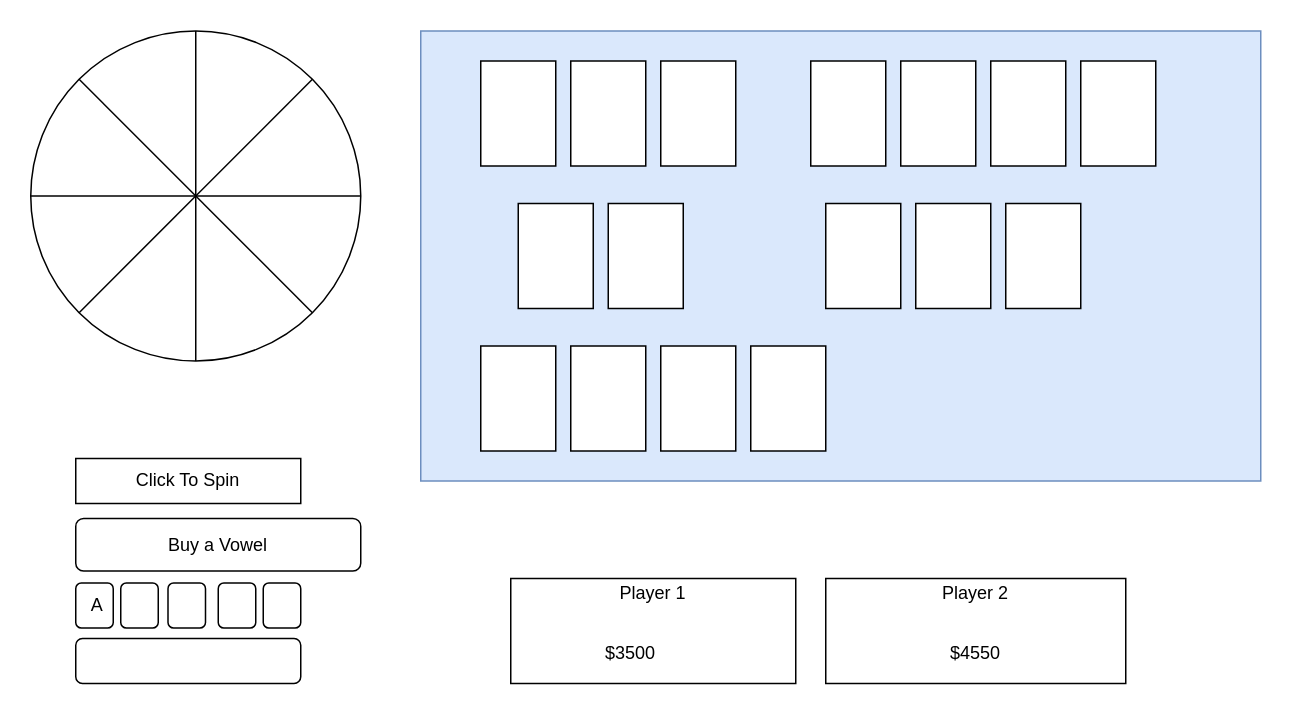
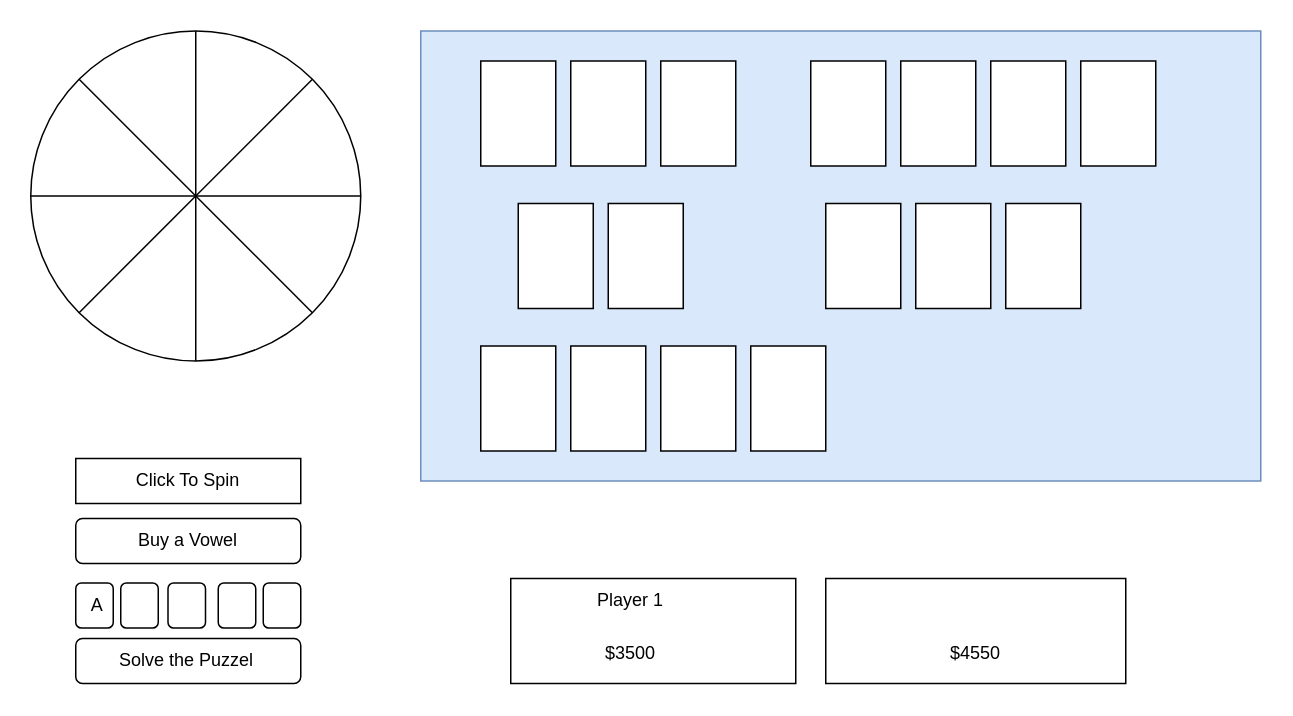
node "Buy a Vowel": size 285x53 -> 225x45
node "Player 1": moved (653, 593) -> (631, 601)
node "Player 2": removed
node "Solve the Puzzel": added
